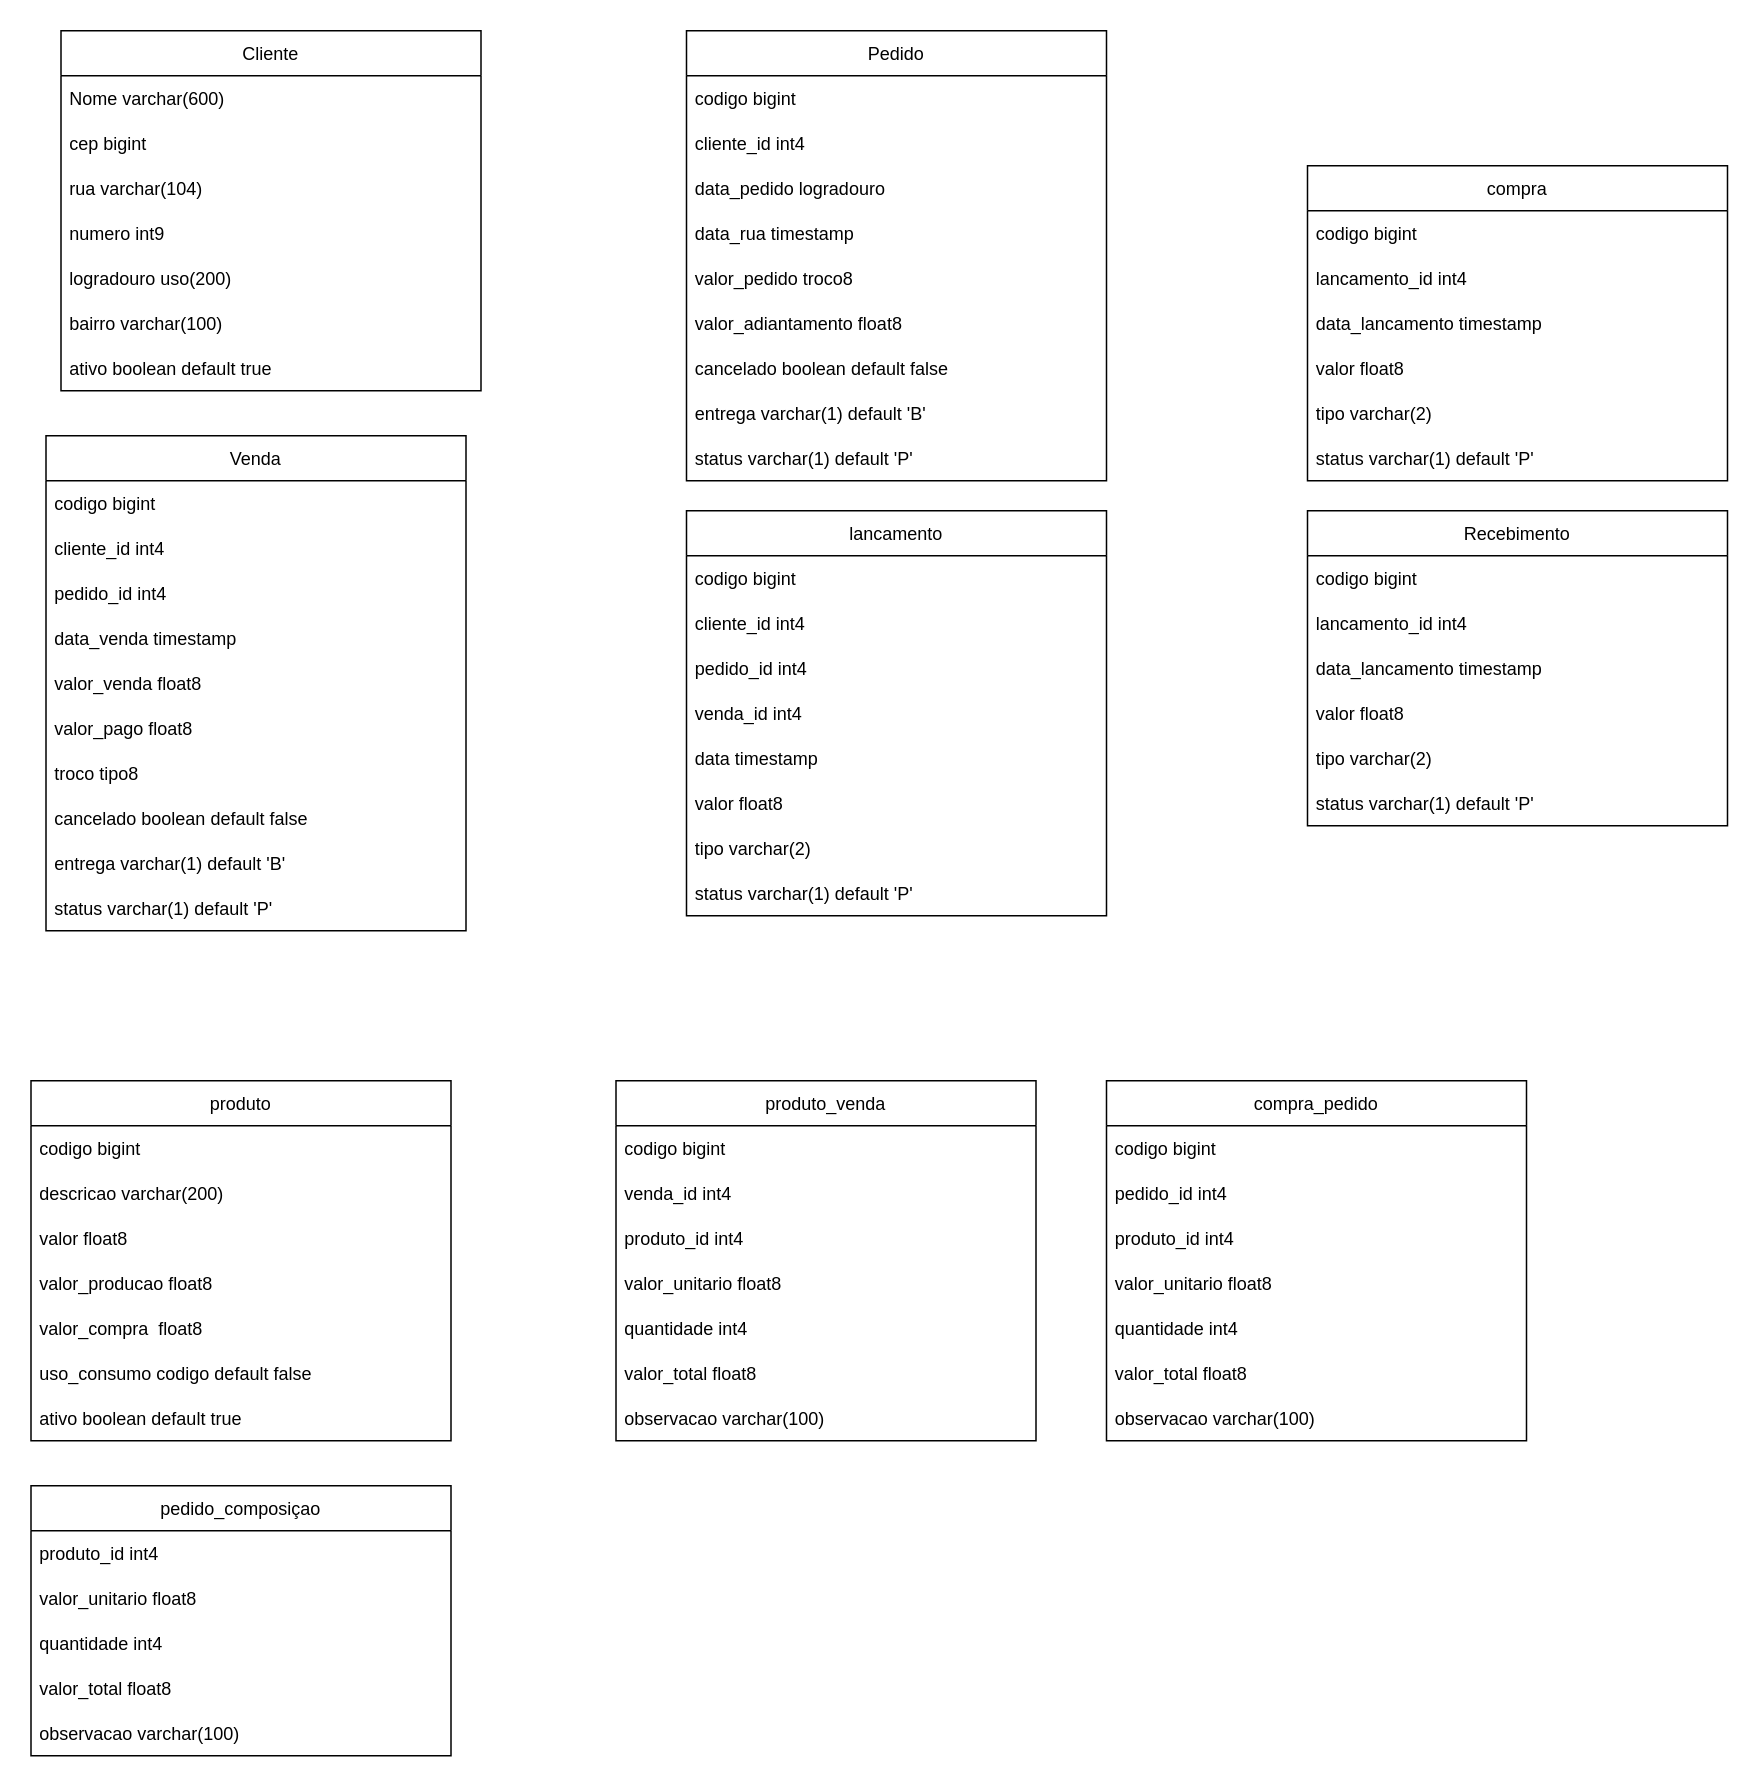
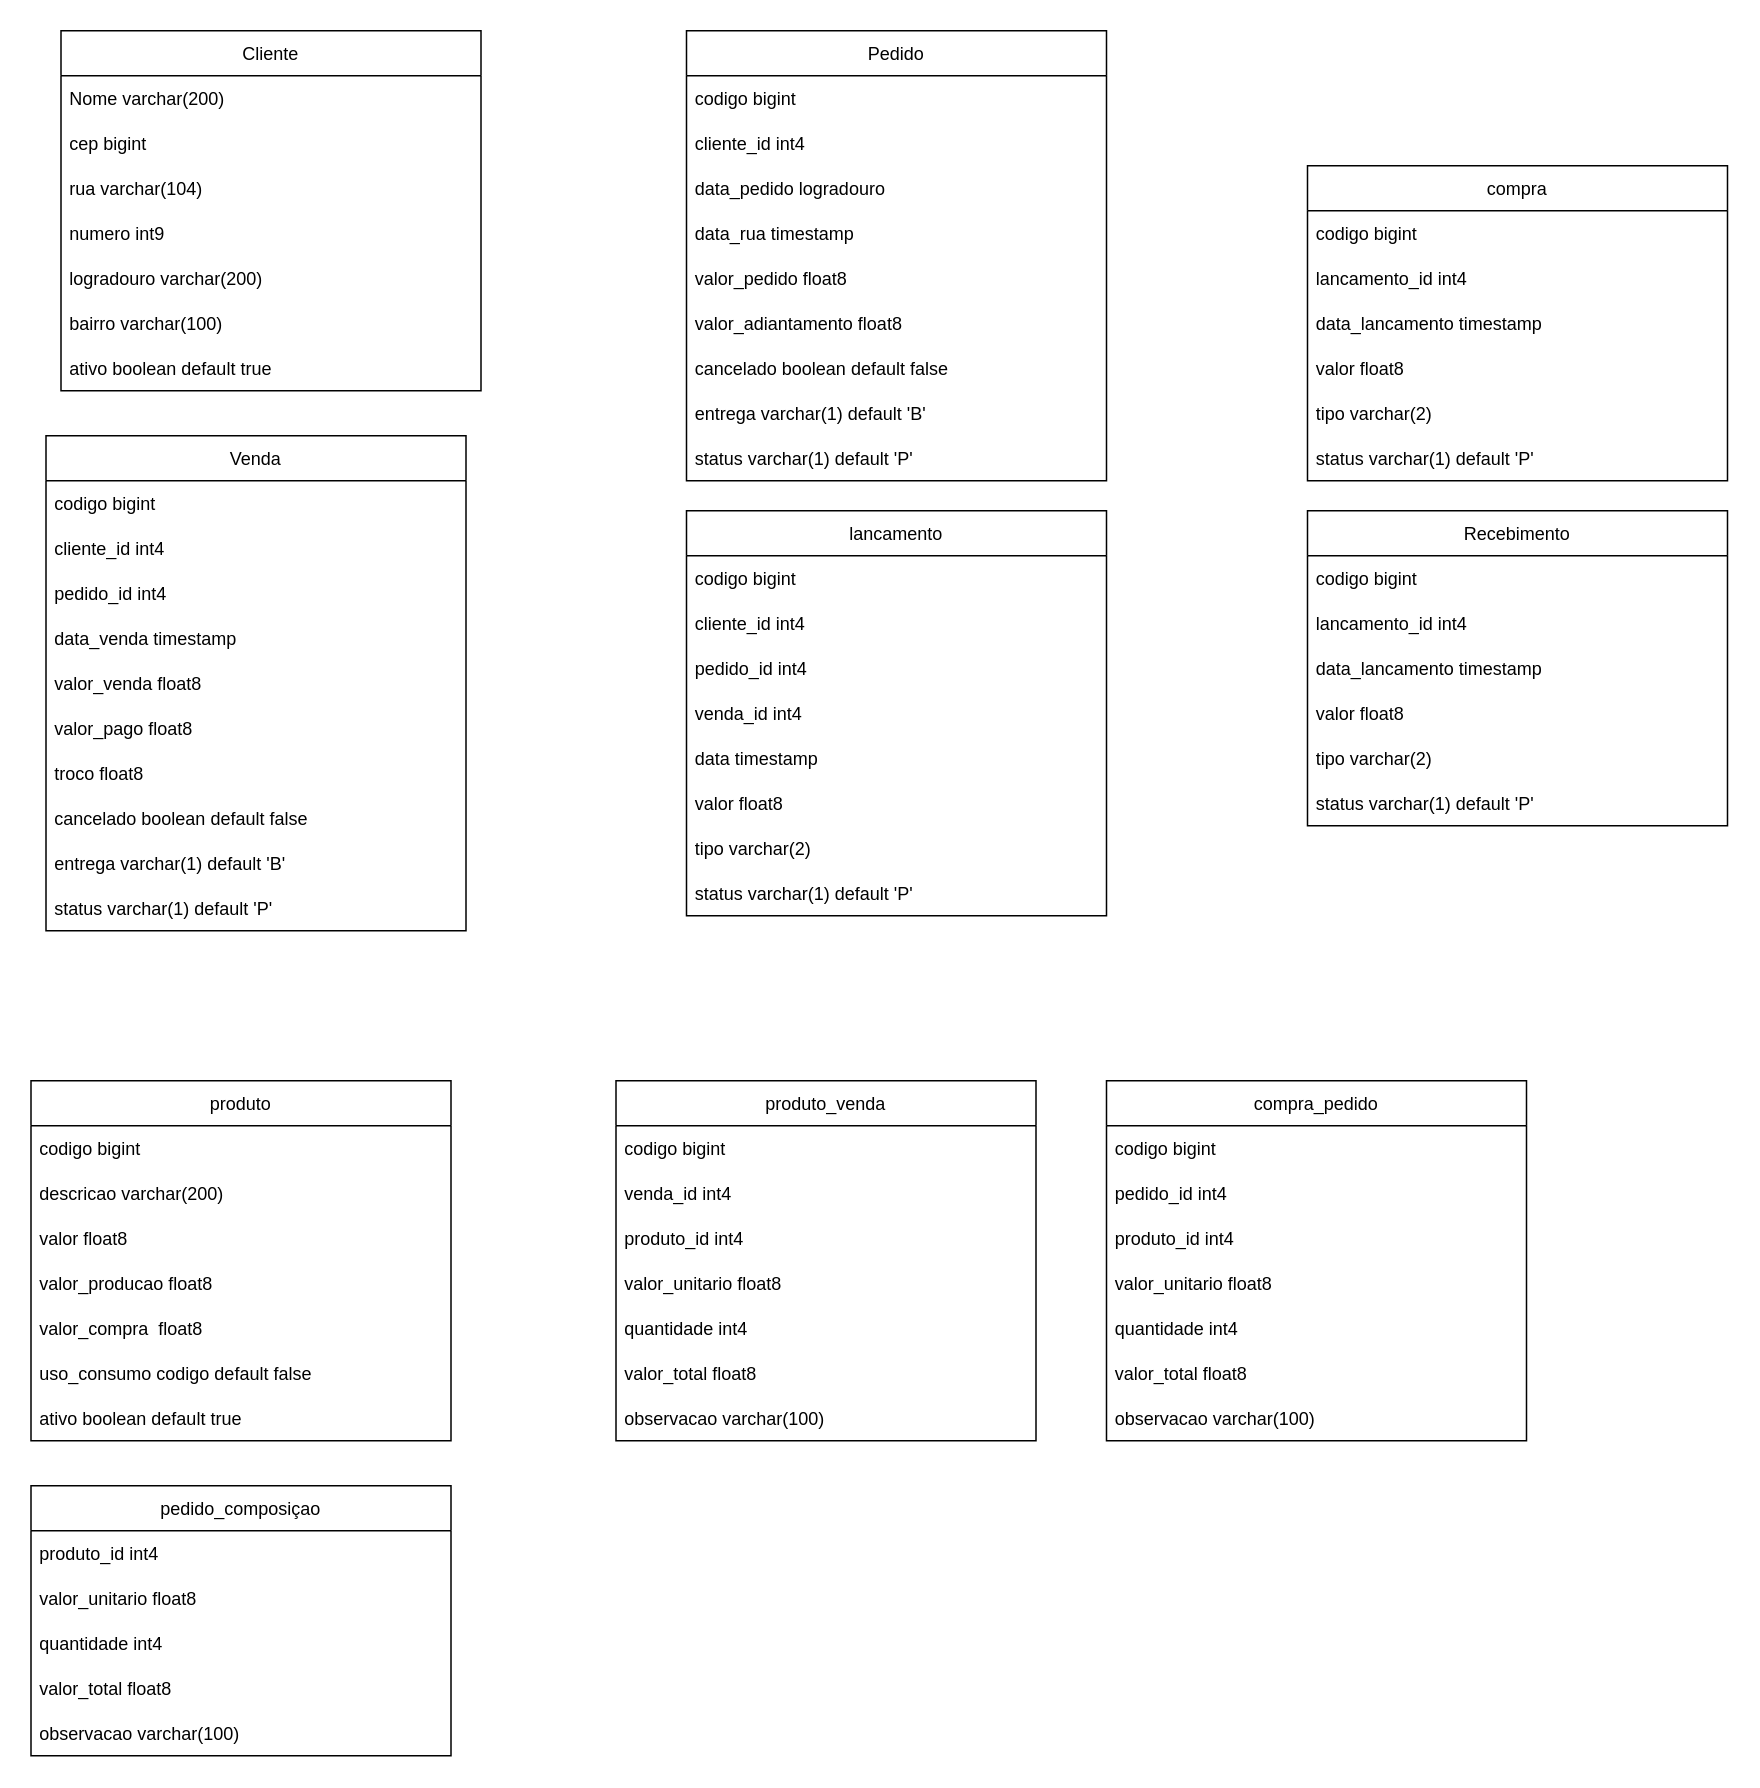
node "Nome varchar(600)": label "Nome varchar(600)" -> "Nome varchar(200)"
node "logradouro uso(200)": label "logradouro uso(200)" -> "logradouro varchar(200)"
node "valor_pedido troco8": label "valor_pedido troco8" -> "valor_pedido float8"
node "troco tipo8": label "troco tipo8" -> "troco float8"
